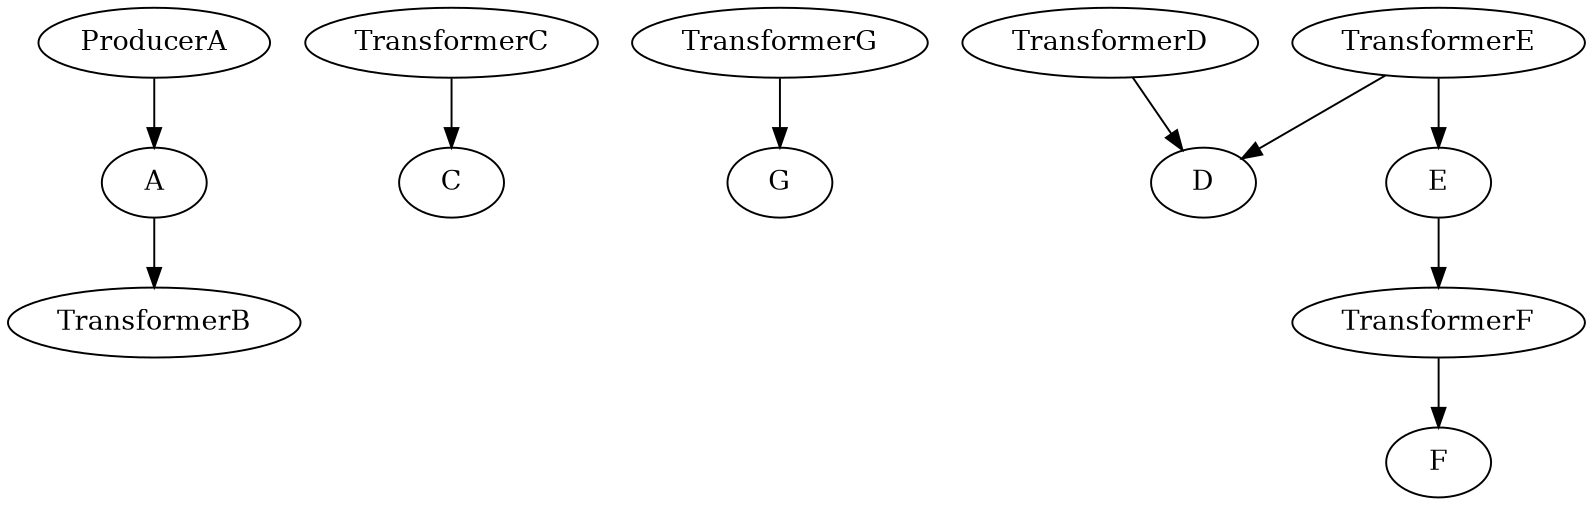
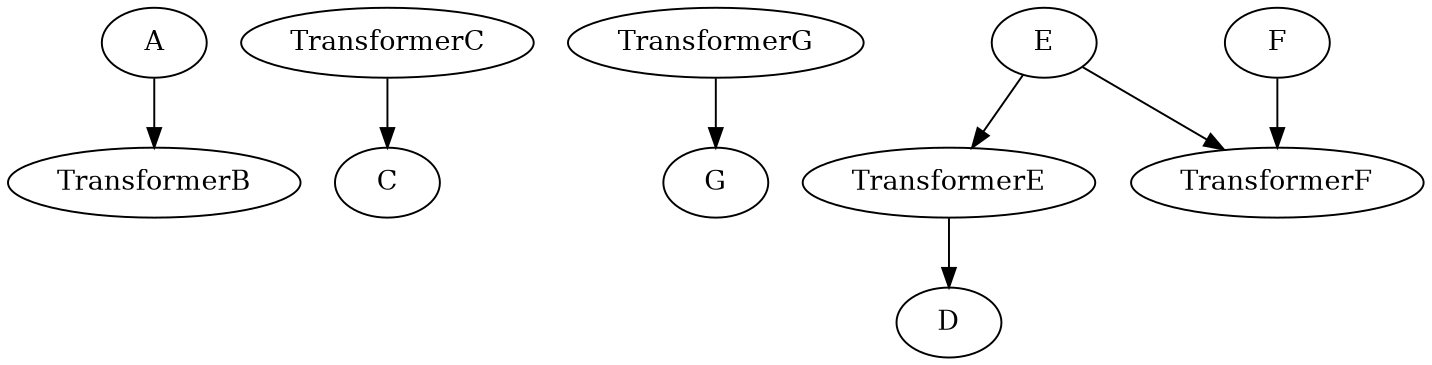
node "ProducerA": removed
node "TransformerD": removed
edge "TransformerE" -> "E": reversed
edge "TransformerF" -> "F": reversed
